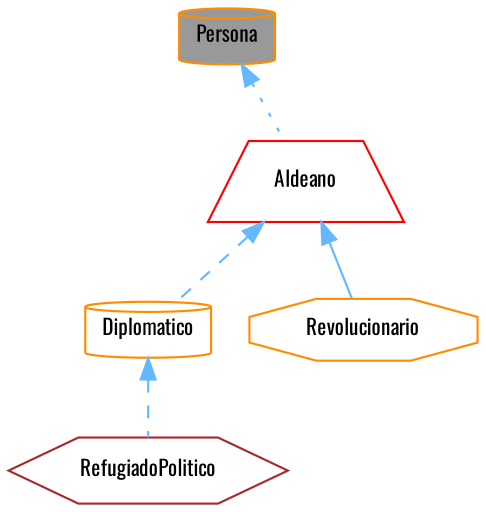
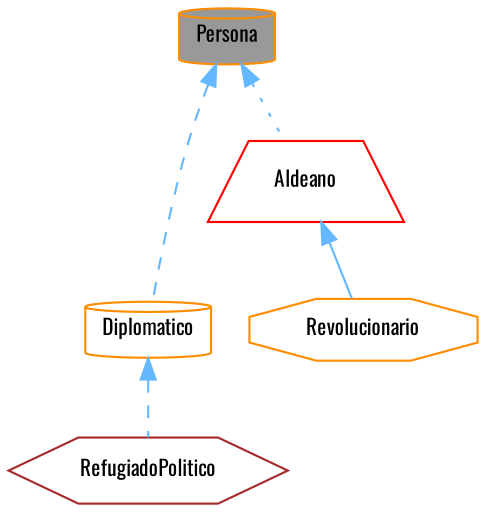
edge "Diplomatico" -> "Aldeano": now "Diplomatico" -> "Persona"
